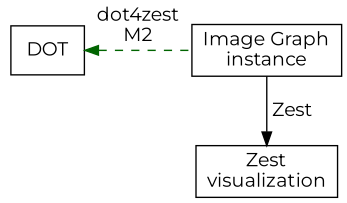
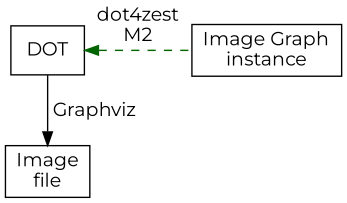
node "Image file": added
node "Zest visualization": removed
